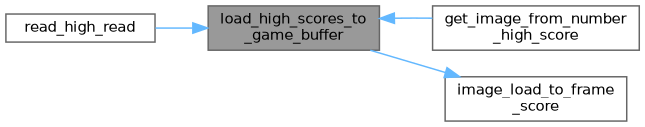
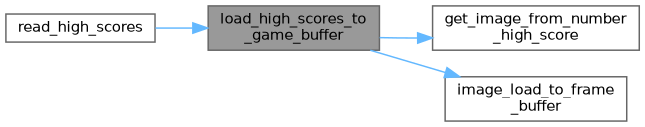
edge "get_image_from_number _high_score" -> "load_high_scores_to _game_buffer": reversed
node "read_high_read": label "read_high_read" -> "read_high_scores"
node "image_load_to_frame _score": label "image_load_to_frame _score" -> "image_load_to_frame _buffer"
